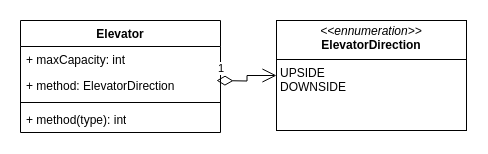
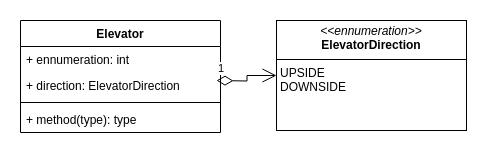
node "+ maxCapacity: int": label "+ maxCapacity: int" -> "+ ennumeration: int"
node "+ method: ElevatorDirection": label "+ method: ElevatorDirection" -> "+ direction: ElevatorDirection"
node "+ method(type): int": label "+ method(type): int" -> "+ method(type): type"
